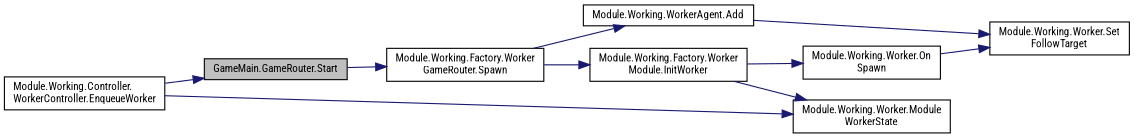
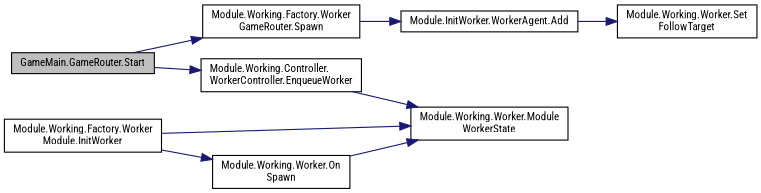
node "Module.Working.WorkerAgent.Add": label "Module.Working.WorkerAgent.Add" -> "Module.InitWorker.WorkerAgent.Add"
edge "Module.Working.Worker.On Spawn" -> "Module.Working.Worker.Set FollowTarget": now "Module.Working.Worker.On Spawn" -> "Module.Working.Worker.Module WorkerState"
edge "Module.Working.Factory.Worker GameRouter.Spawn" -> "Module.Working.Factory.Worker Module.InitWorker": removed
edge "Module.Working.Controller. WorkerController.EnqueueWorker" -> "GameMain.GameRouter.Start": reversed
